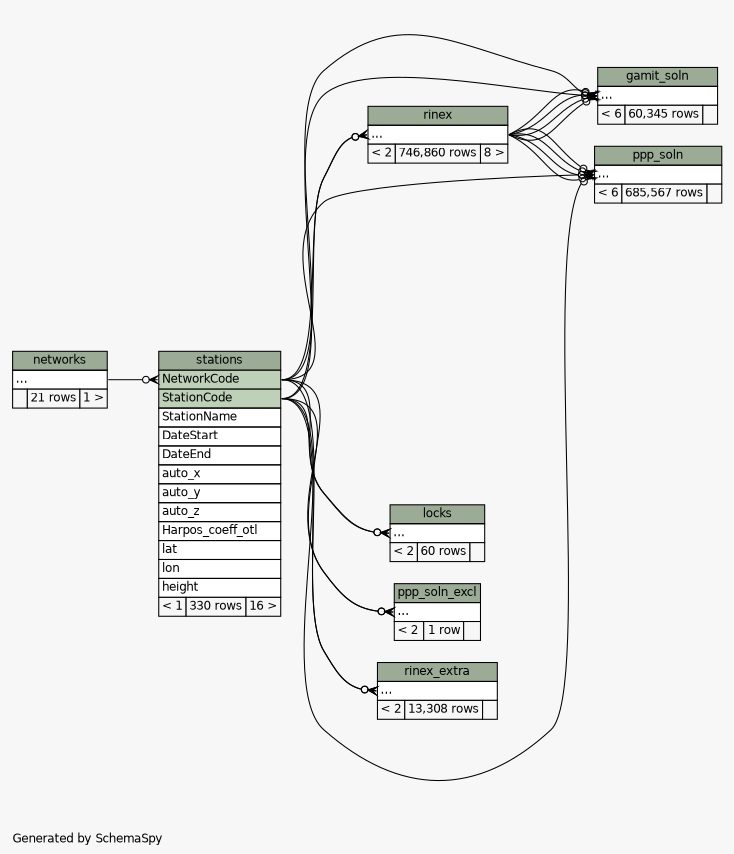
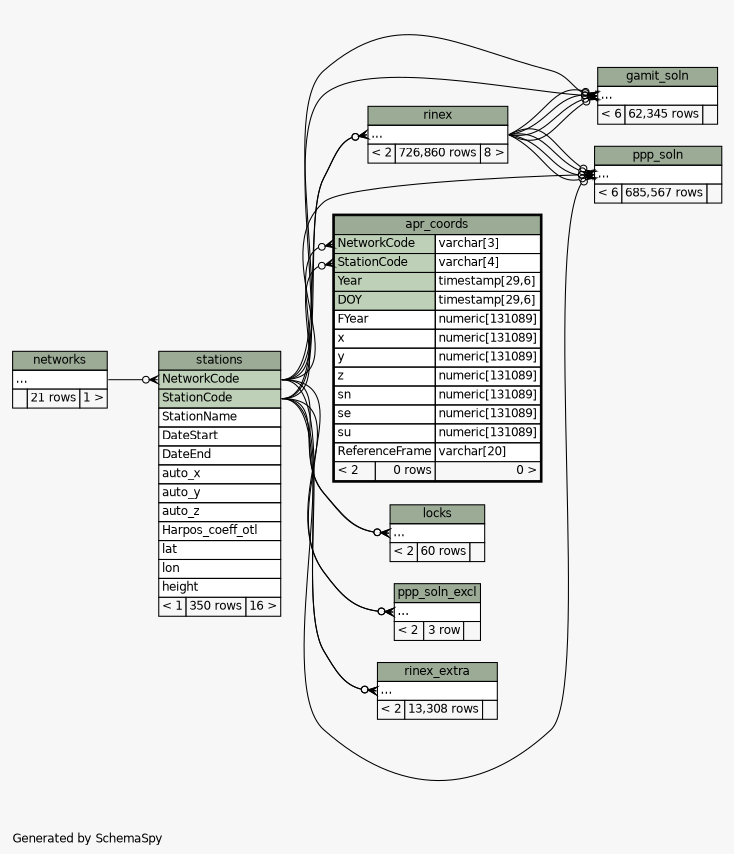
node "gamit_soln": text "60,345 rows" -> "62,345 rows"
node "rinex": text "746,860 rows" -> "726,860 rows"
node "apr_coords": added
node "stations": text "330 rows" -> "350 rows"
node "ppp_soln_excl": text "1 row" -> "3 row"
